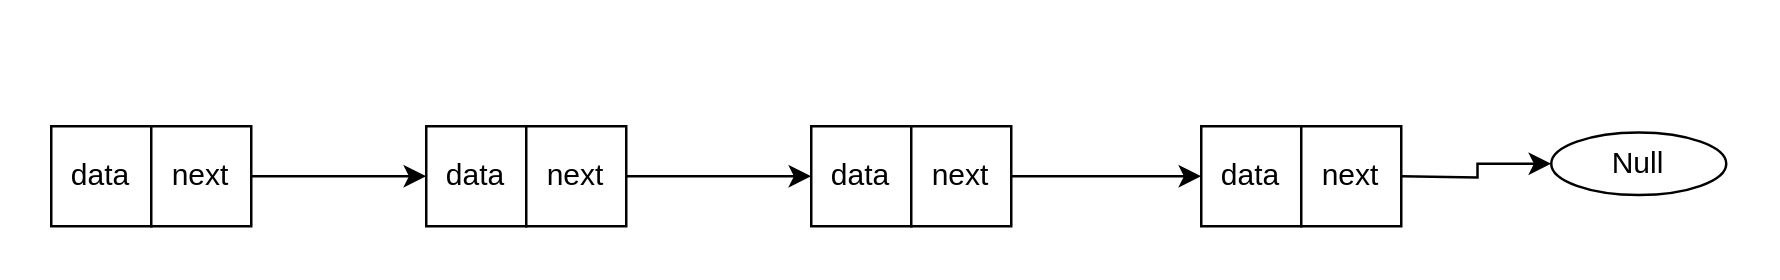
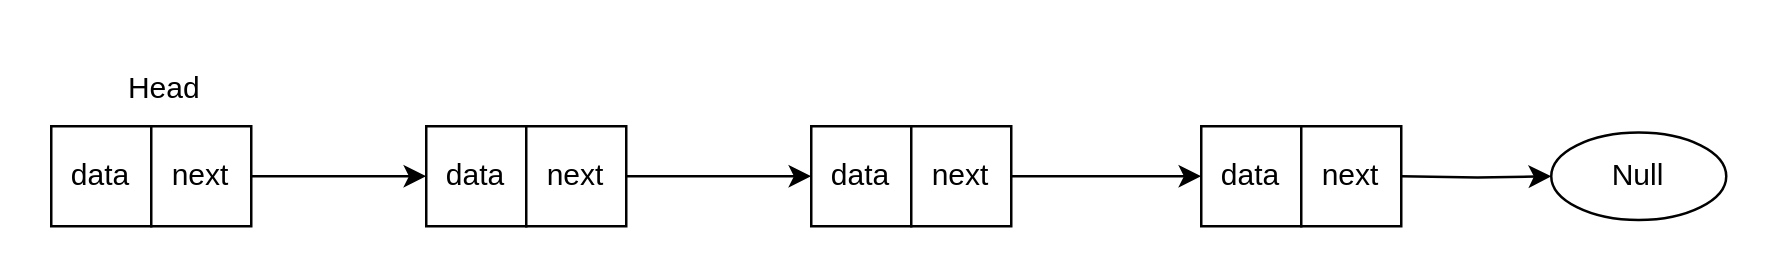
node "Head": added
node "Null": size 175x63 -> 175x88
